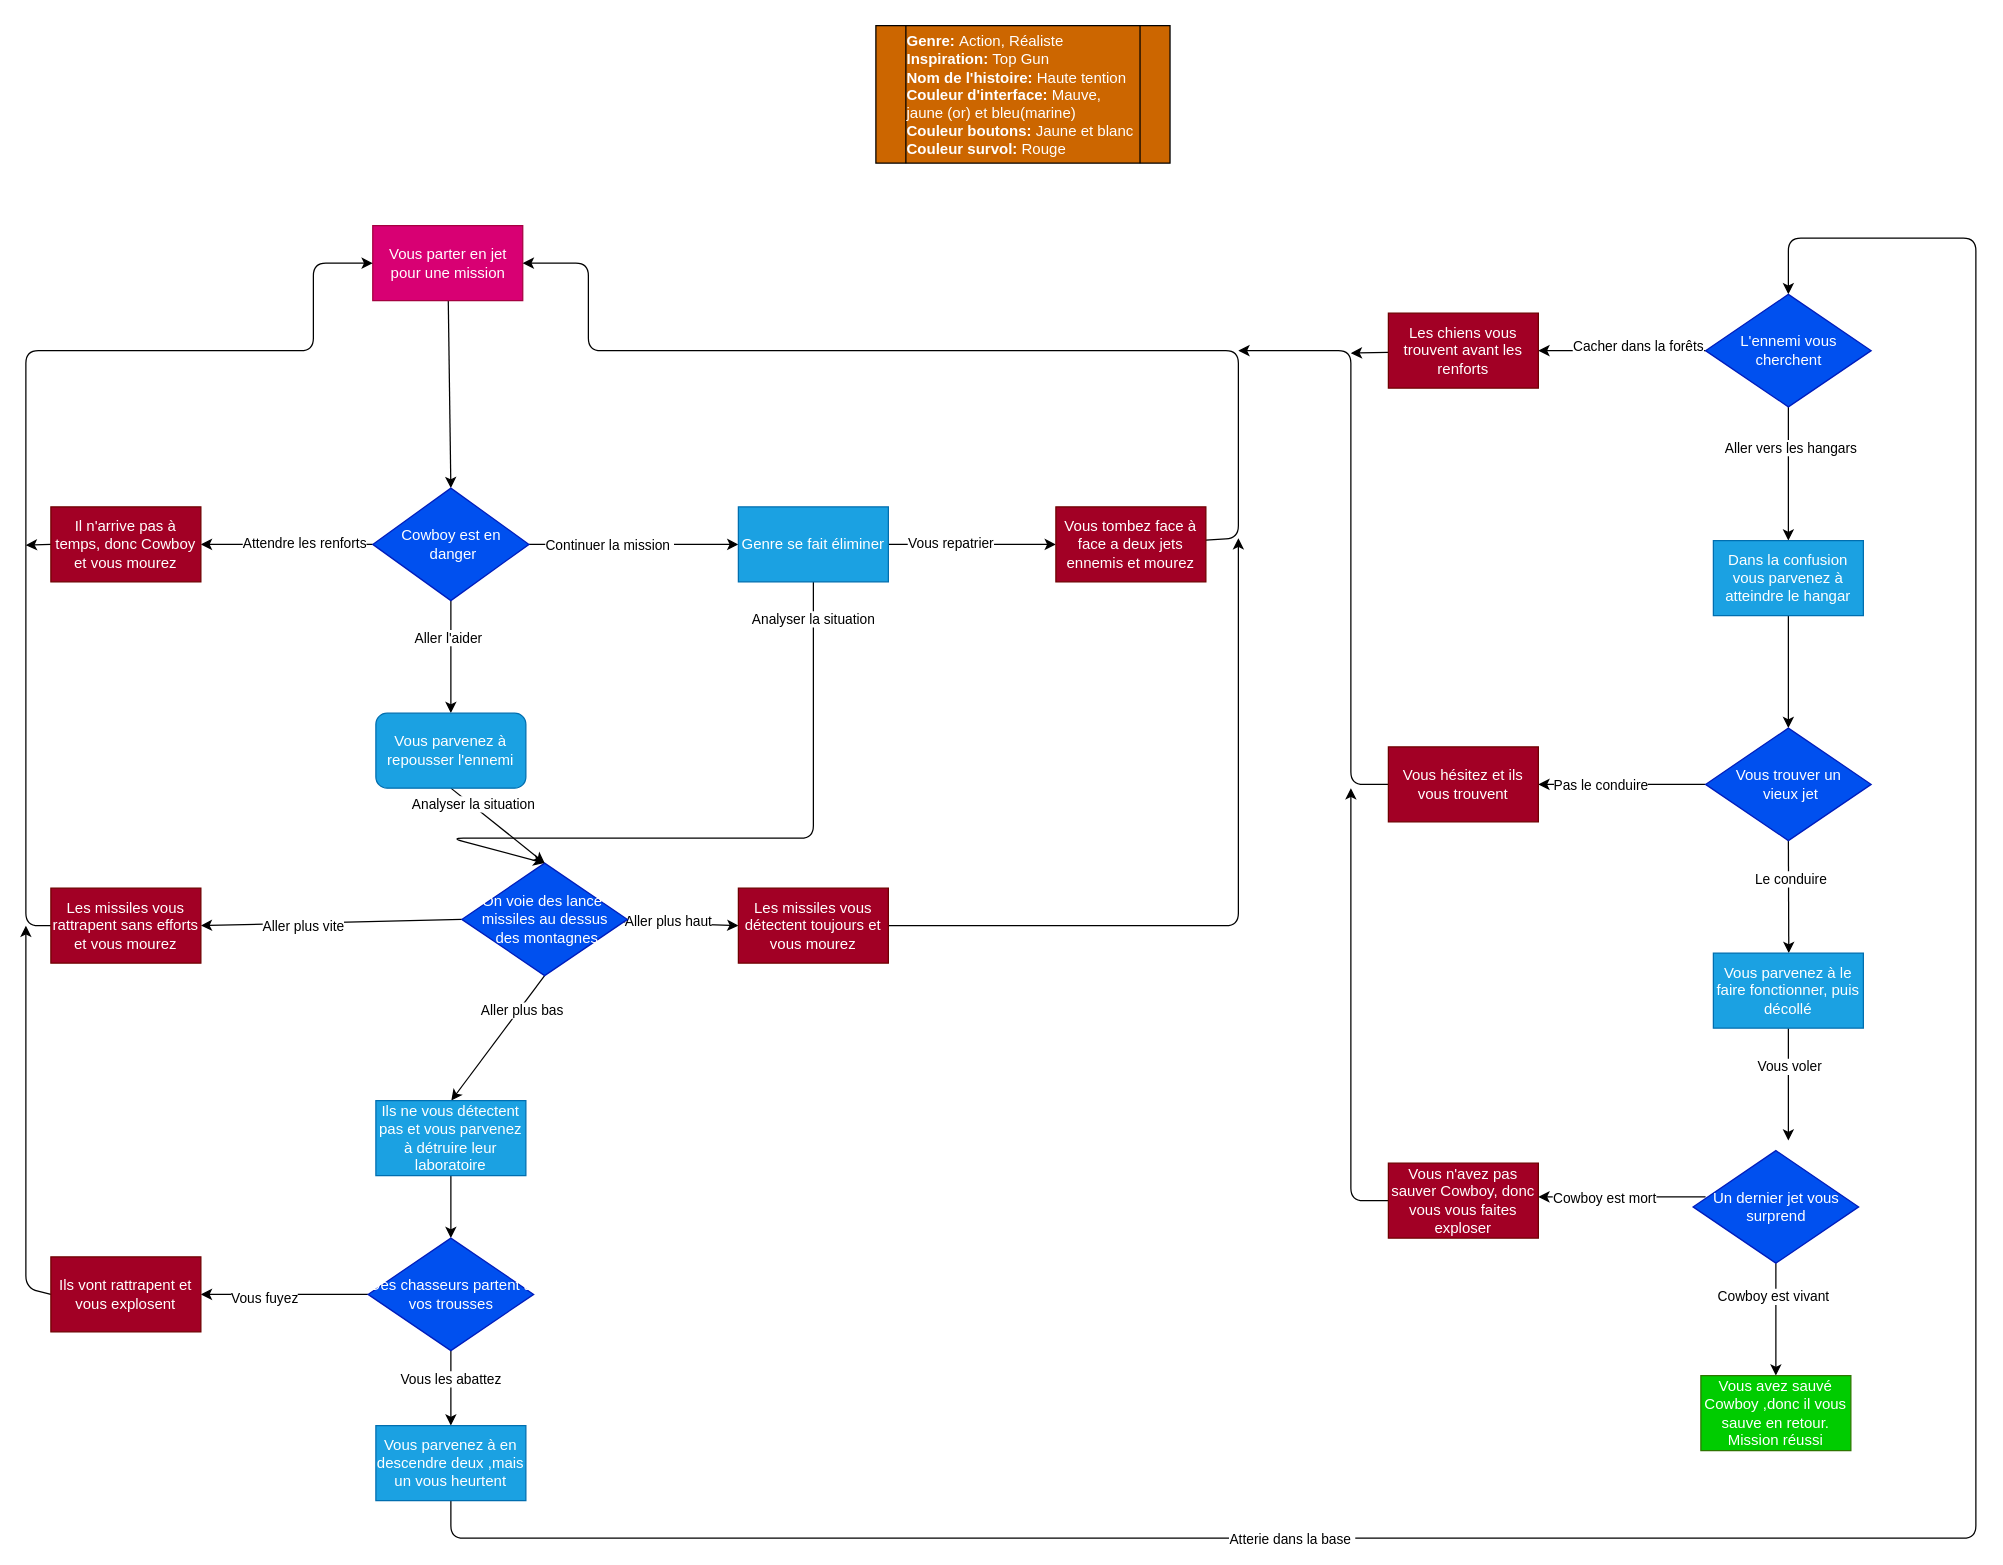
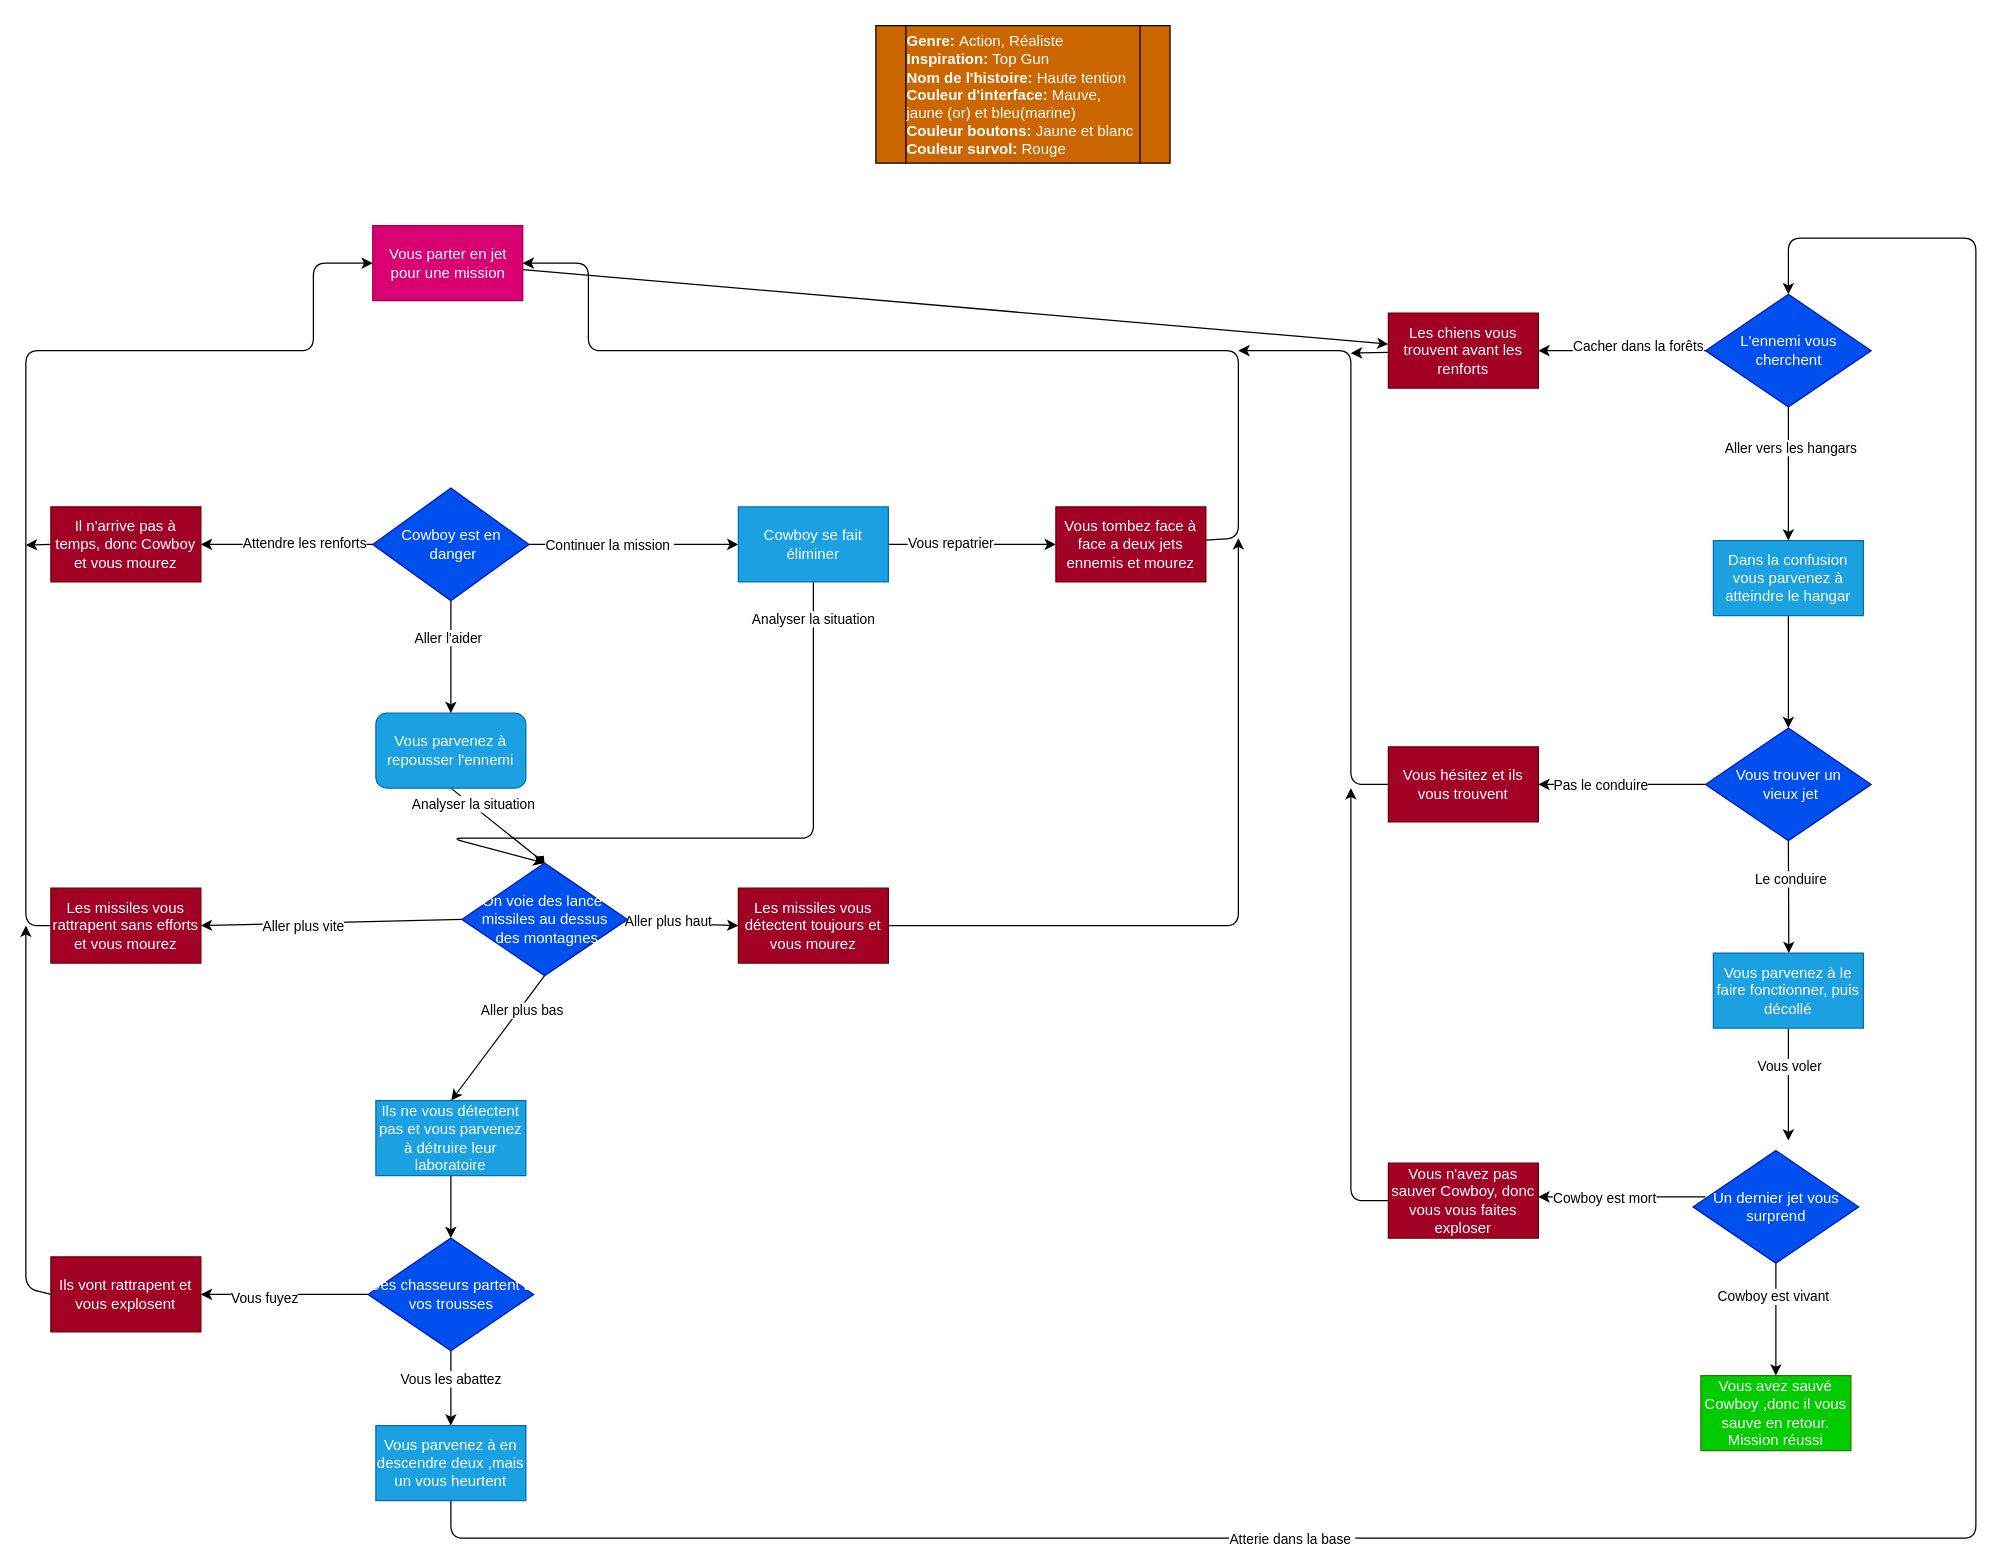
edge "Vous parter en jet pour une mission" -> "Cowboy est en danger": now "Vous parter en jet pour une mission" -> "Les chiens vous trouvent avant les renforts"
node "Genre se fait éliminer": label "Genre se fait éliminer" -> "Cowboy se fait éliminer"
edge "Vous parvenez à repousser l'ennemi" -> "On voie des lance-missiles au dessus des montagnes": arrowhead classic -> diamond
